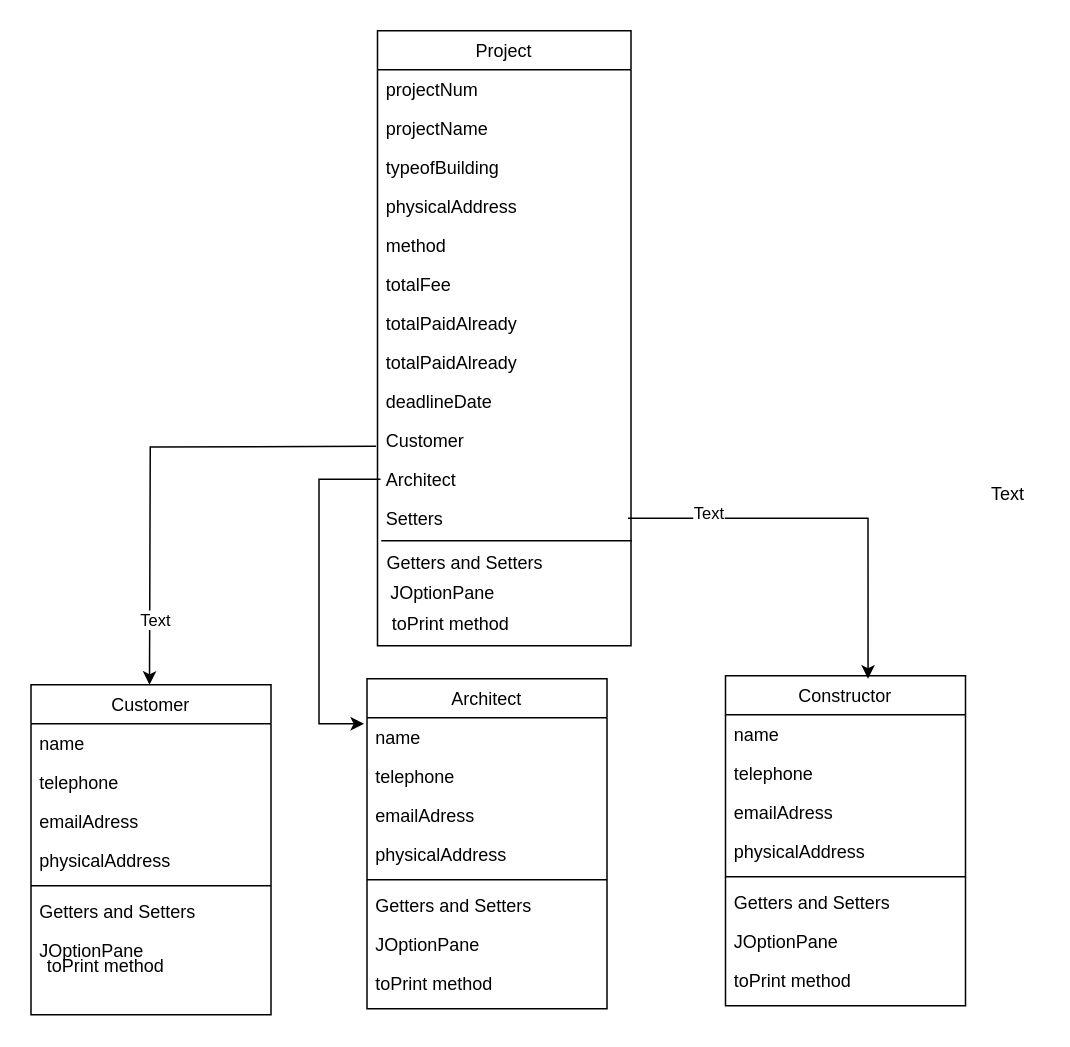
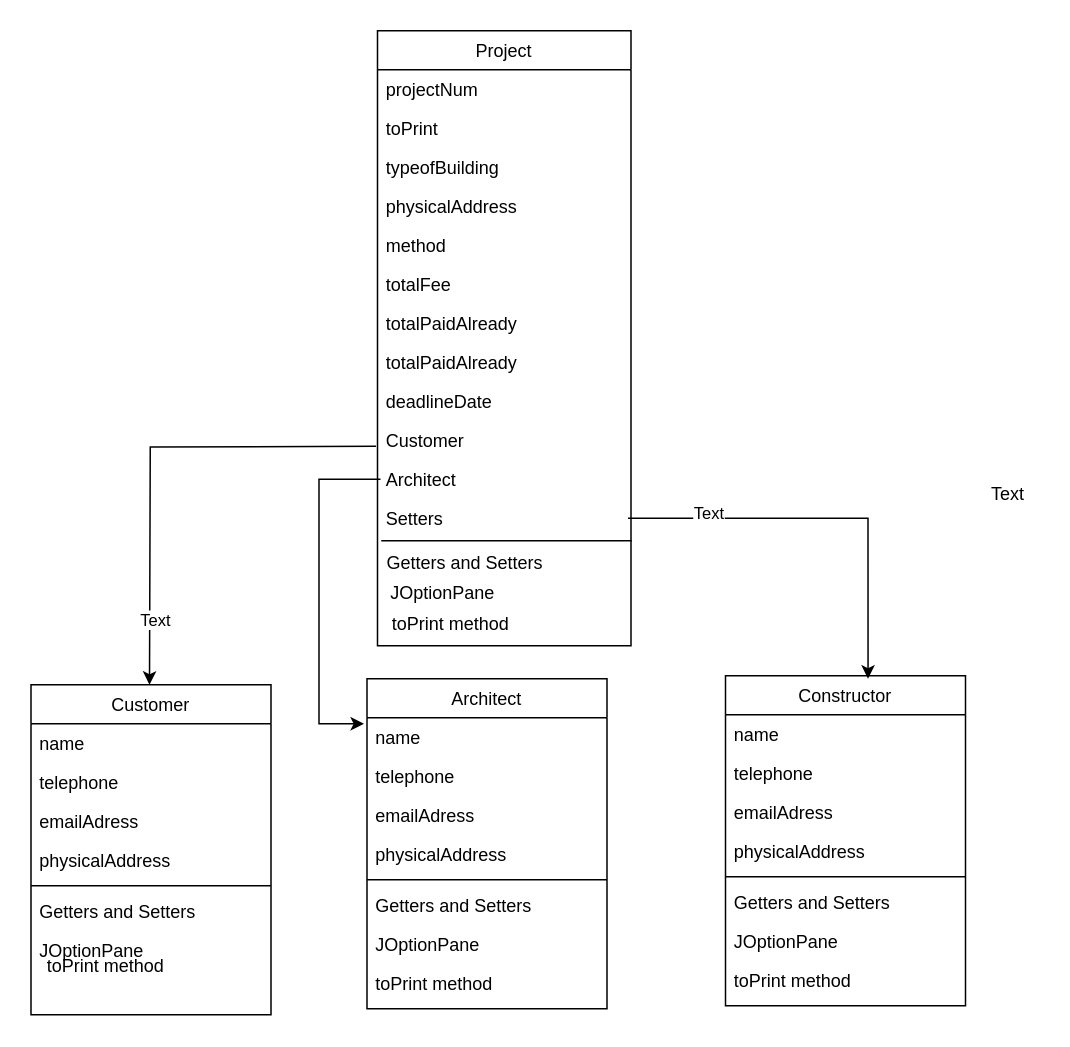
node "projectName": label "projectName" -> "toPrint"
